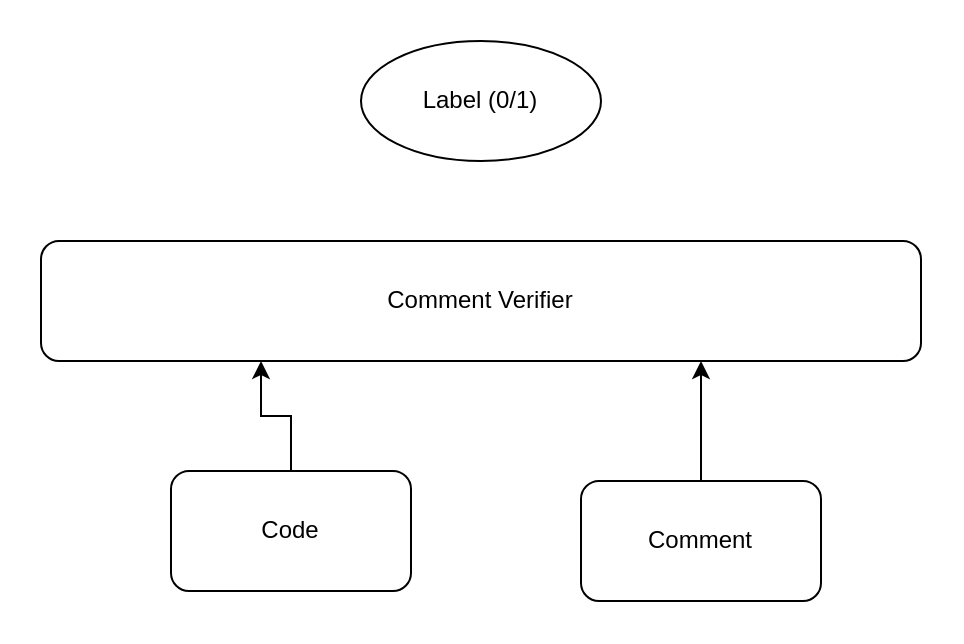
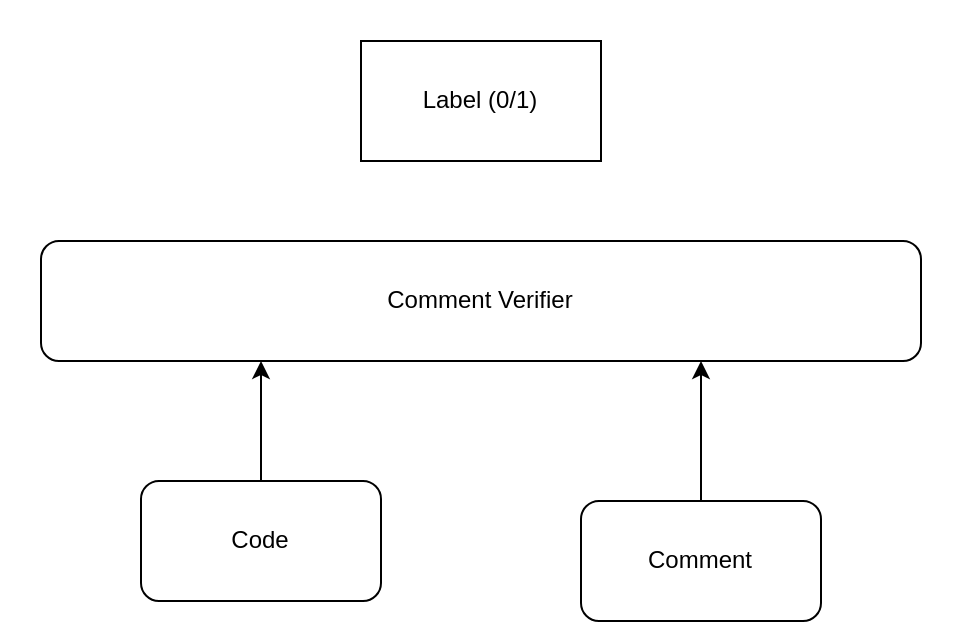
node "Label (0/1)": shape ellipse -> rectangle
node "Code": moved (291, 531) -> (261, 541)
node "Comment": moved (701, 541) -> (701, 561)
